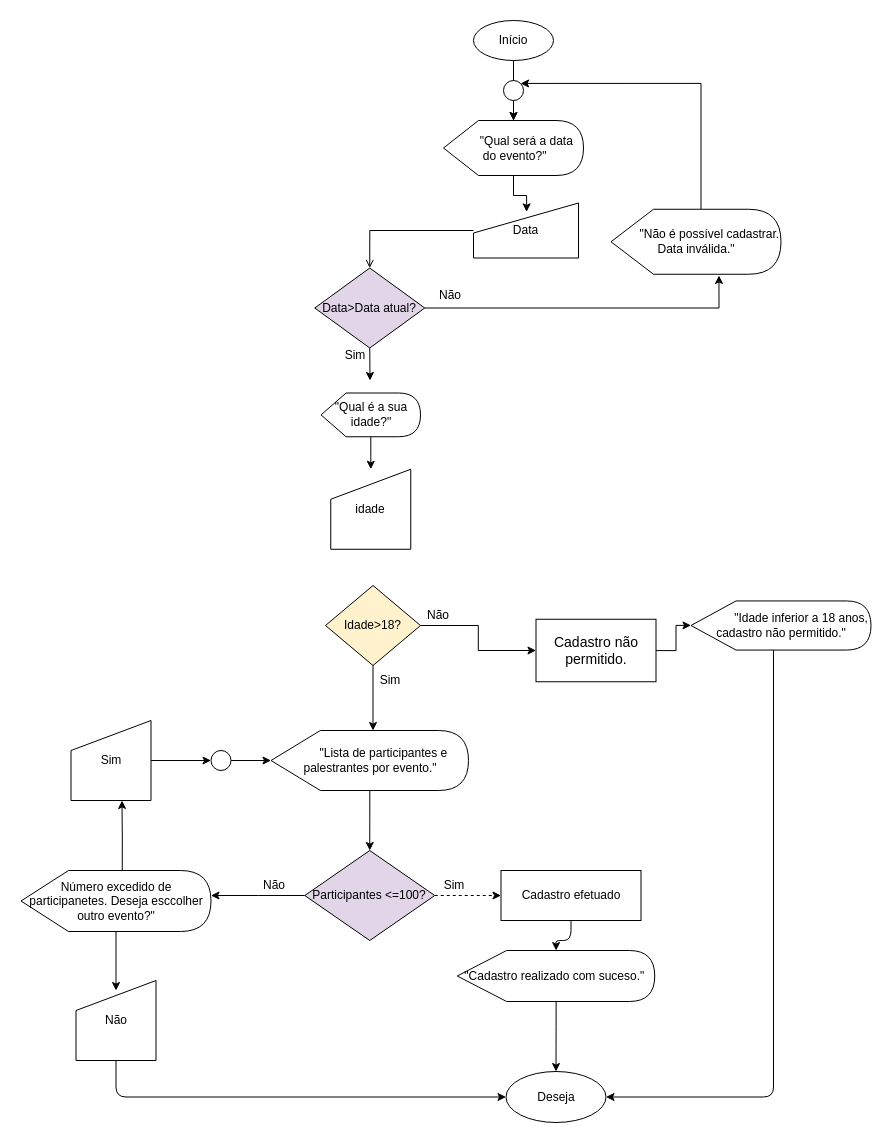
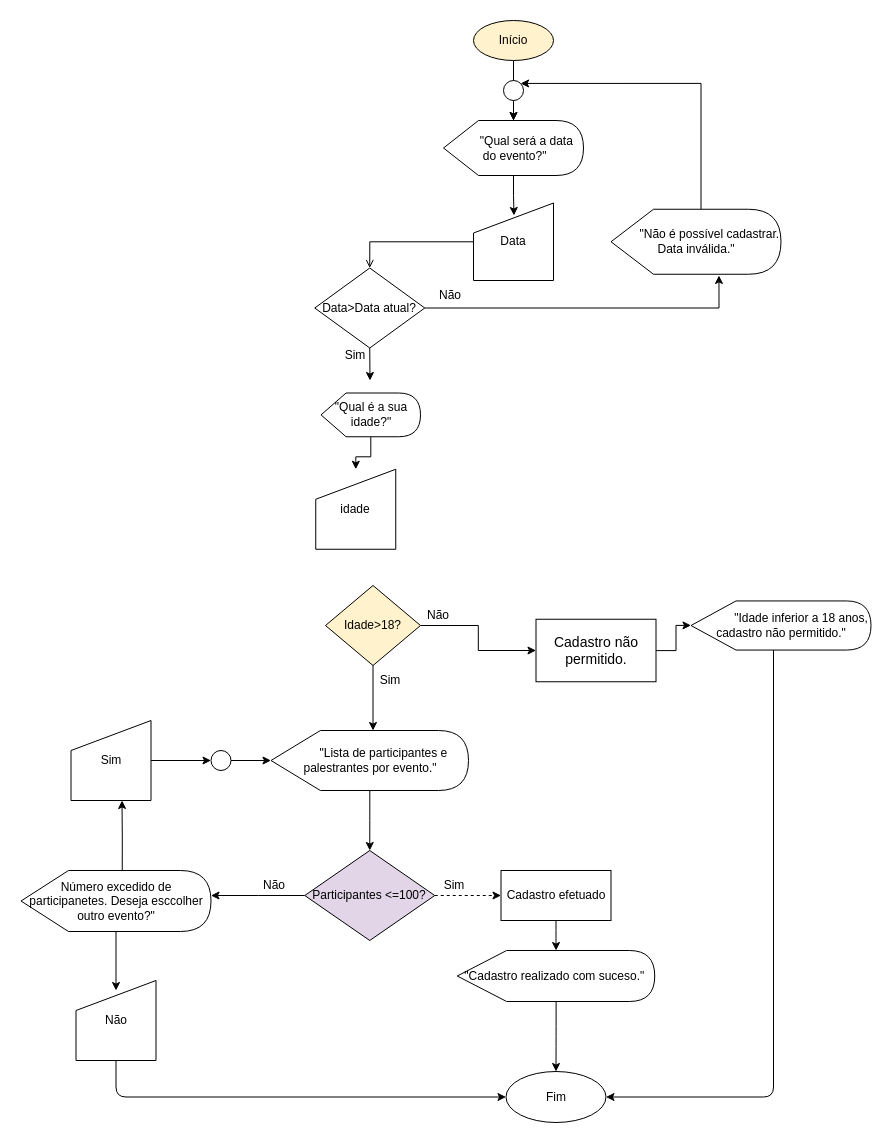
node "Início": fillcolor #ffffff -> #fff2cc
node "Data": size 105x55 -> 80x78
node "Data>Data atual?": fillcolor #e1d5e7 -> #ffffff
node "idade": moved (371, 509) -> (356, 509)
node "Cadastro efetuado": size 140x50 -> 110x50
node "Deseja": label "Deseja" -> "Fim"
